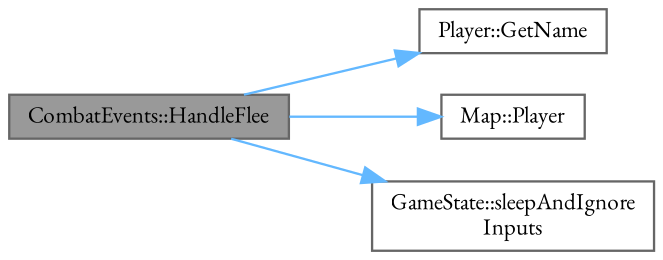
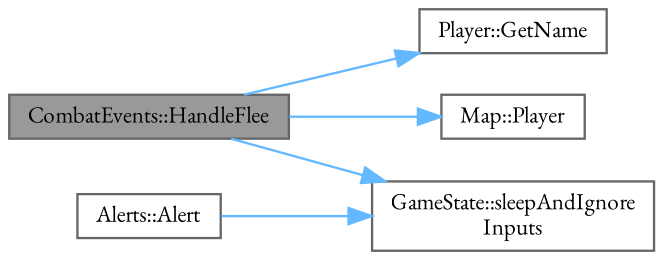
node "Alerts::Alert": added
